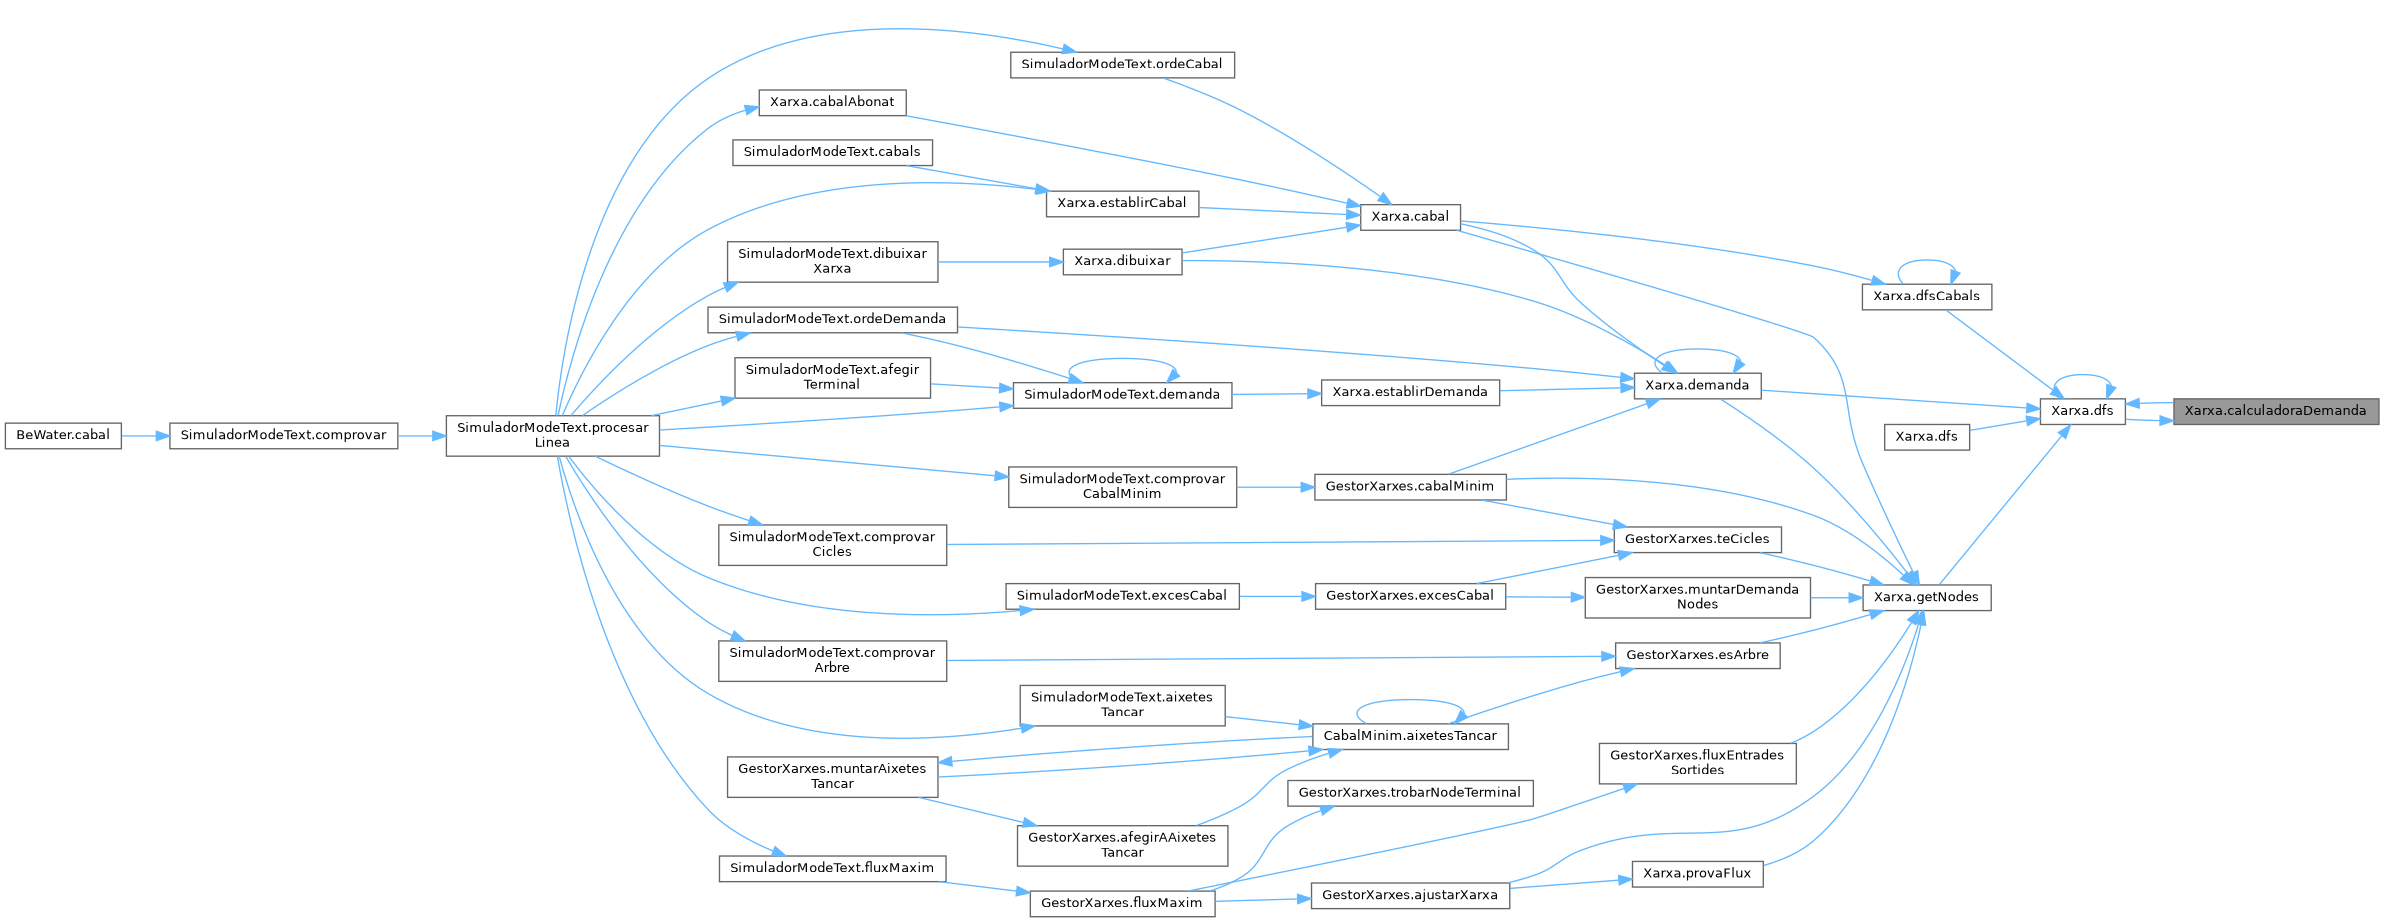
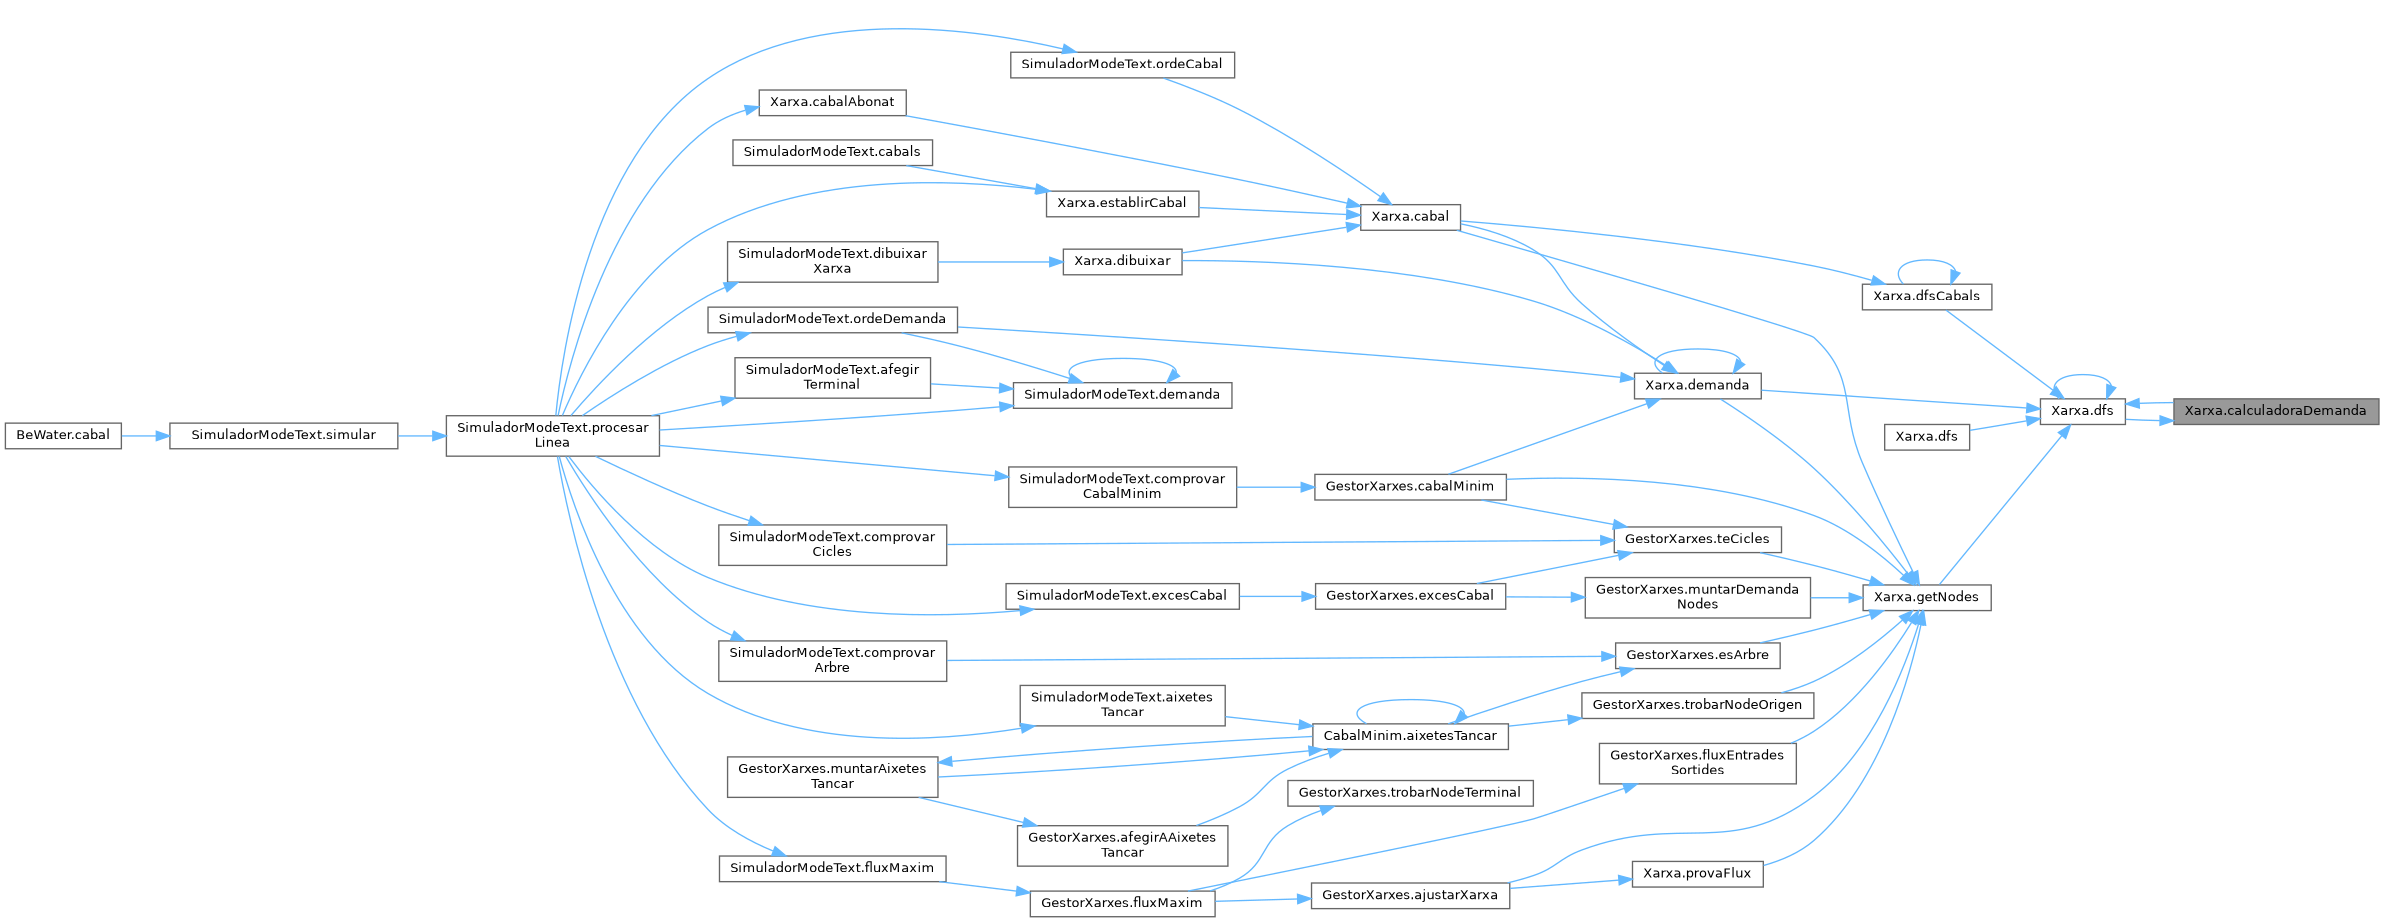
node "Xarxa.establirDemanda": removed
node "SimuladorModeText.comprovar": label "SimuladorModeText.comprovar" -> "SimuladorModeText.simular"
node "GestorXarxes.trobarNodeOrigen": added
